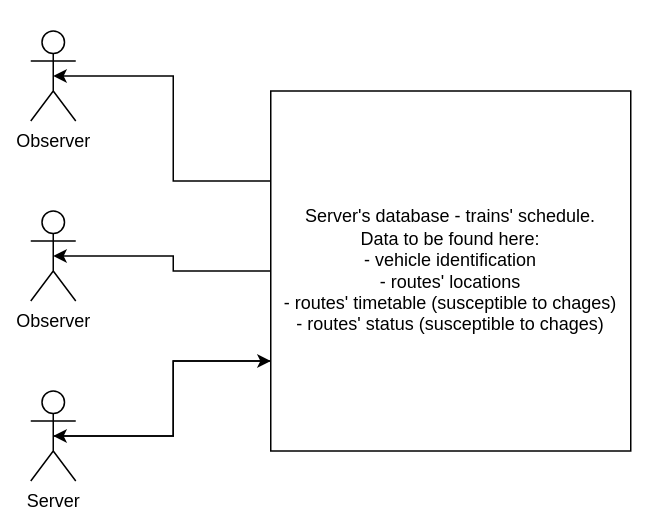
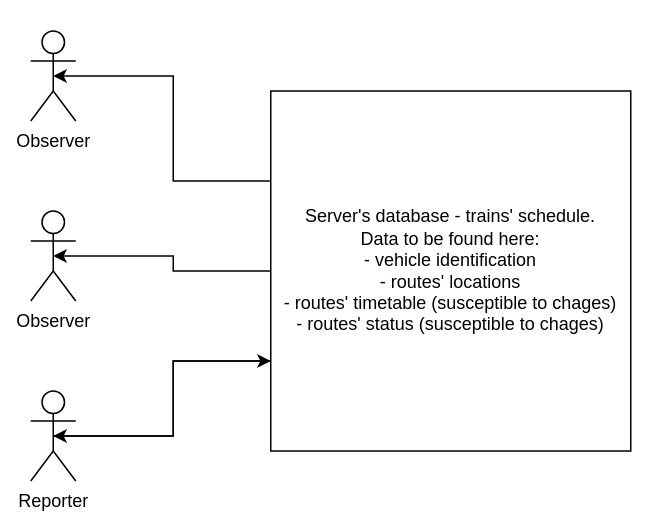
node "Server": label "Server" -> "Reporter"
